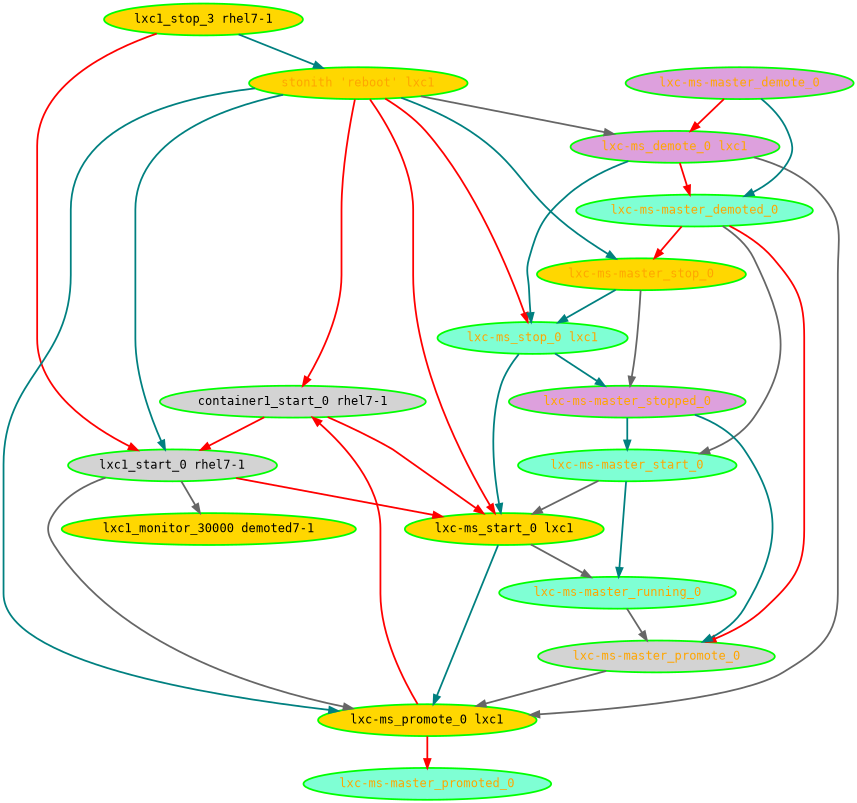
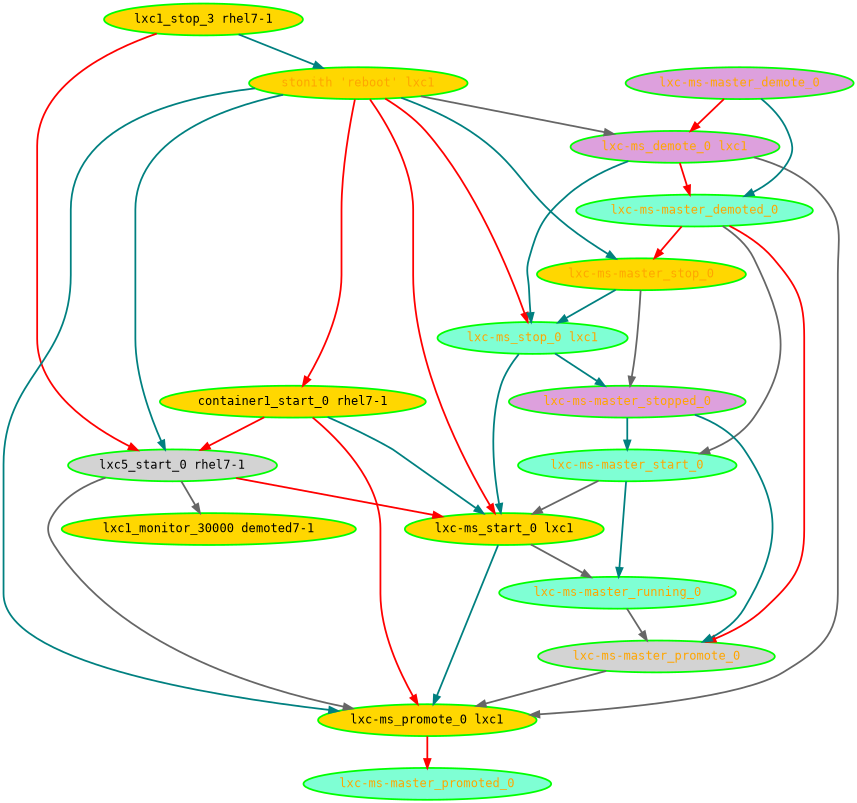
node "container1_start_0 rhel7-1": fillcolor lightgrey -> gold
edge "container1_start_0 rhel7-1" -> "lxc-ms_start_0 lxc1": color red -> teal
node "lxc1_start_0 rhel7-1": label "lxc1_start_0 rhel7-1" -> "lxc5_start_0 rhel7-1"
edge "lxc-ms_promote_0 lxc1" -> "container1_start_0 rhel7-1": reversed
